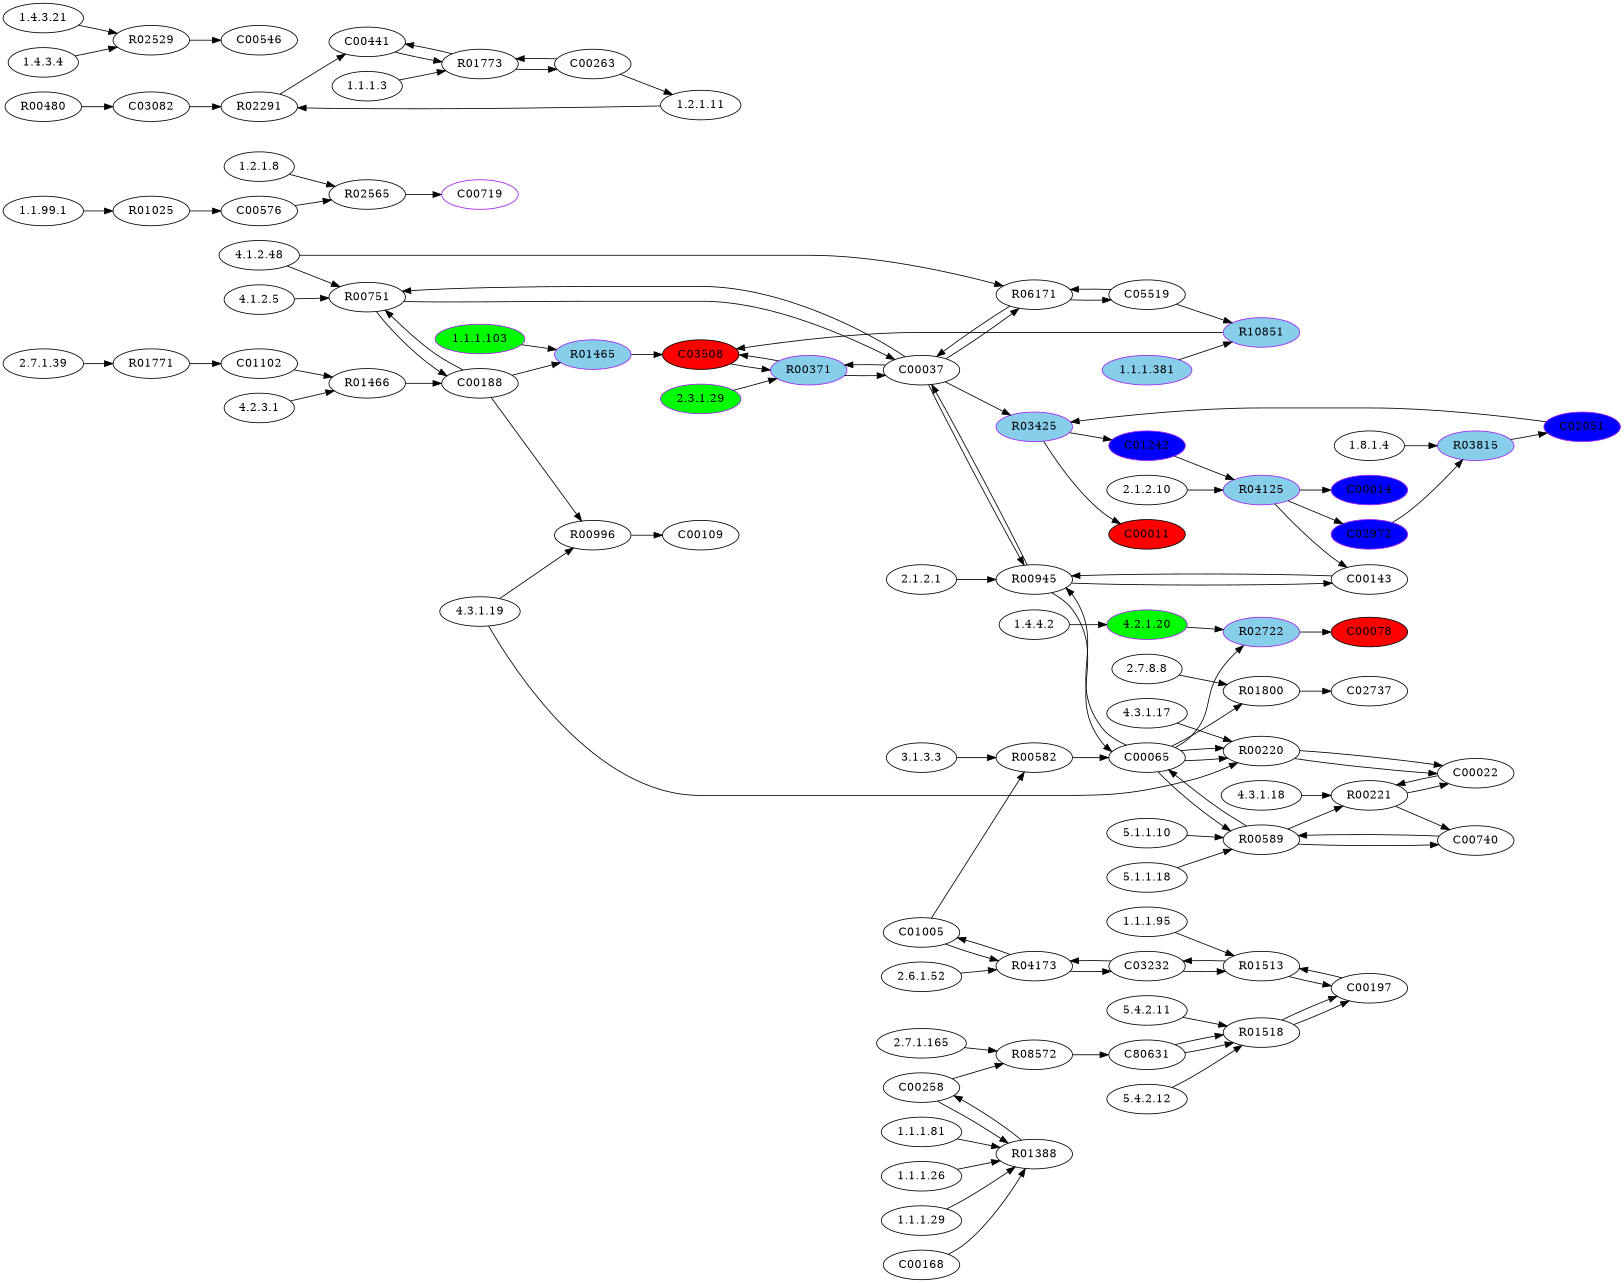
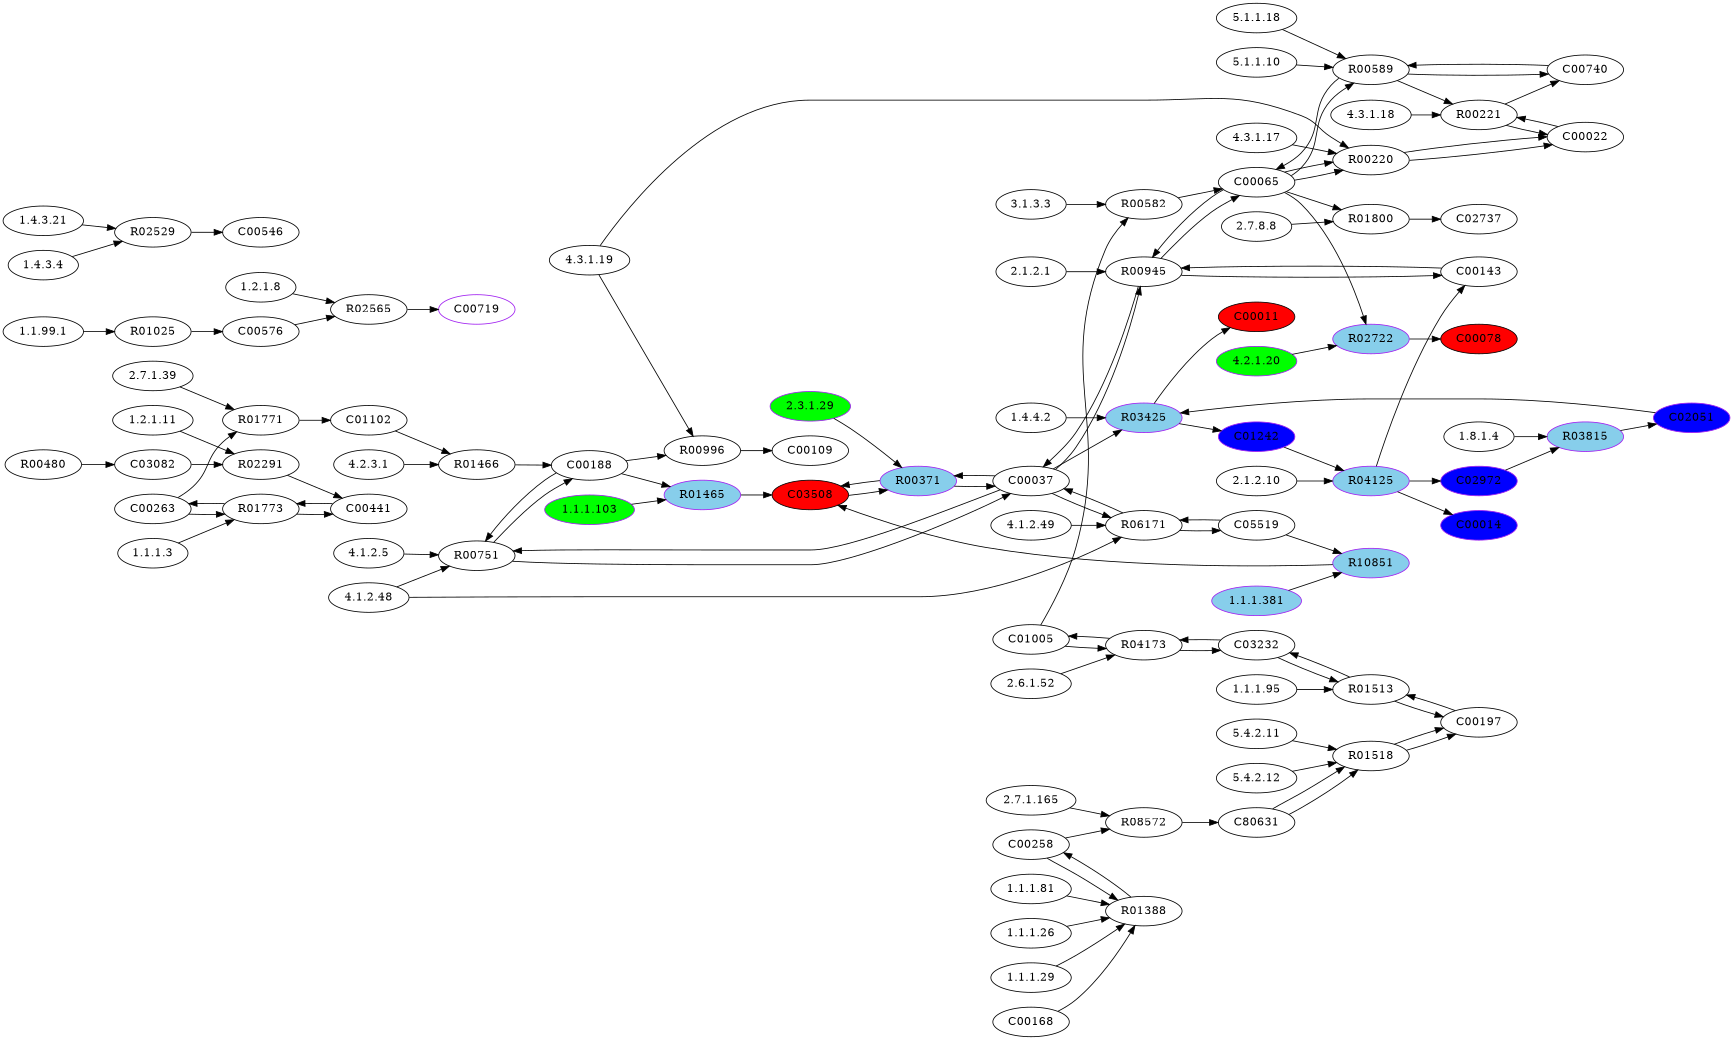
edge "C00263" -> "1.2.1.11": now "C00263" -> "R01771"
node "4.1.2.49": added
edge "1.4.4.2" -> "4.2.1.20": now "1.4.4.2" -> "R03425"
